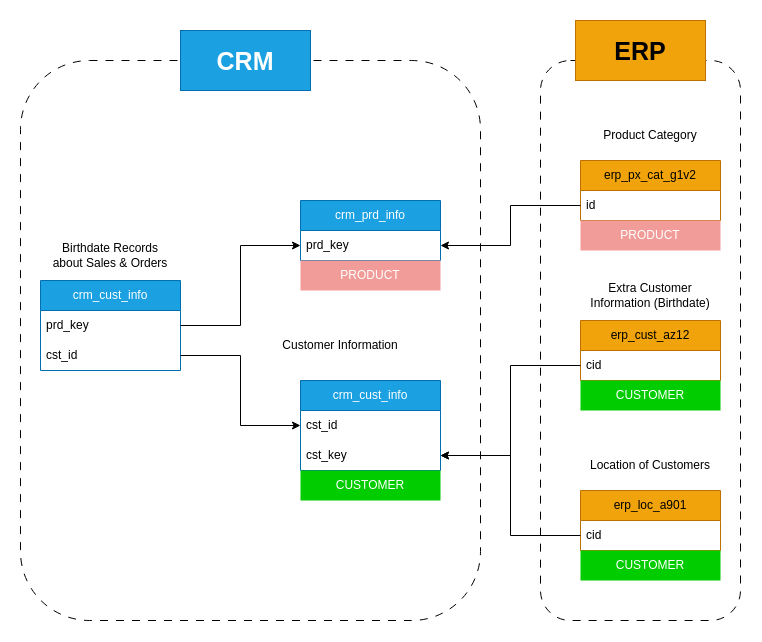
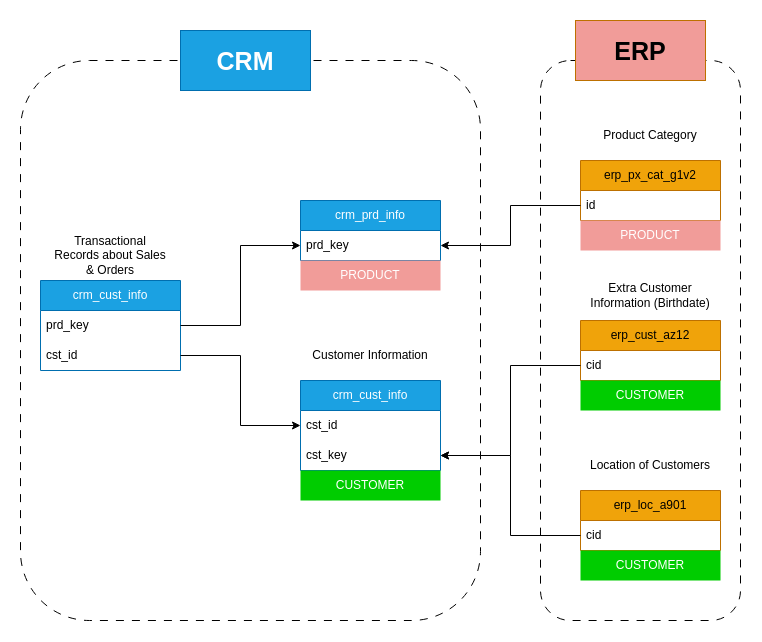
node "ERP": fillcolor #f0a30a -> #f19c99
node "Birthdate Records about Sales & Orders": label "Birthdate Records about Sales & Orders" -> "Transactional Records about Sales & Orders"
node "Customer Information": moved (341, 346) -> (371, 356)
